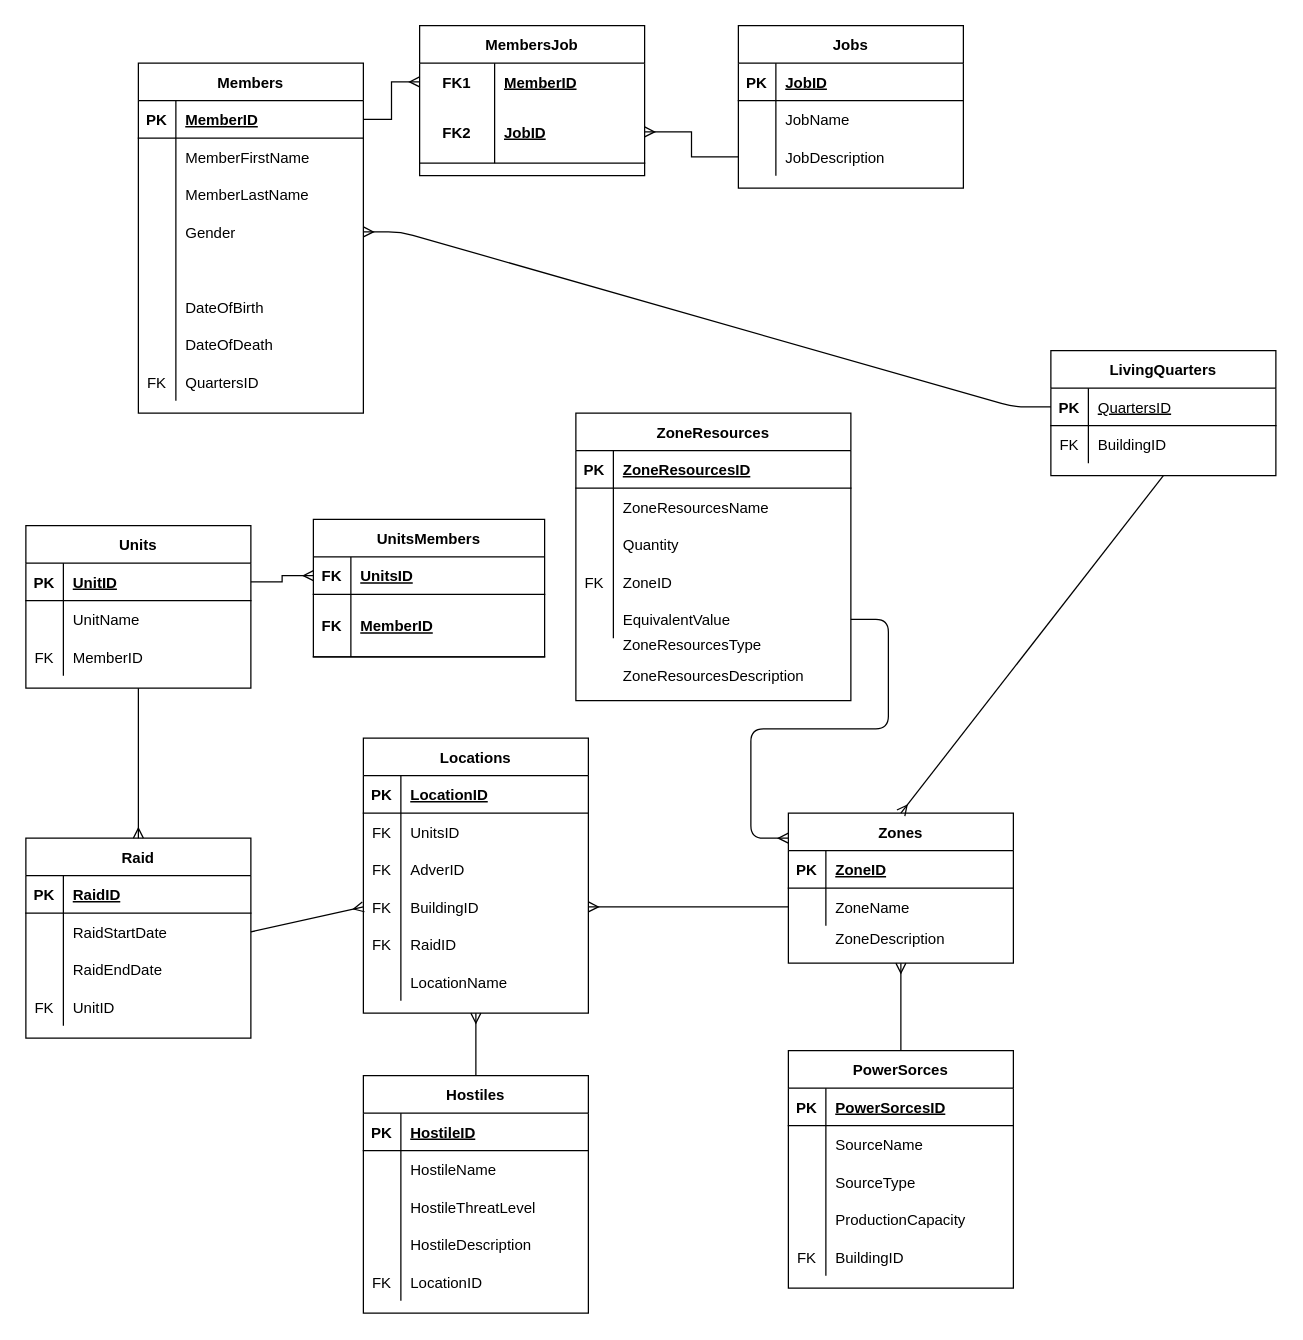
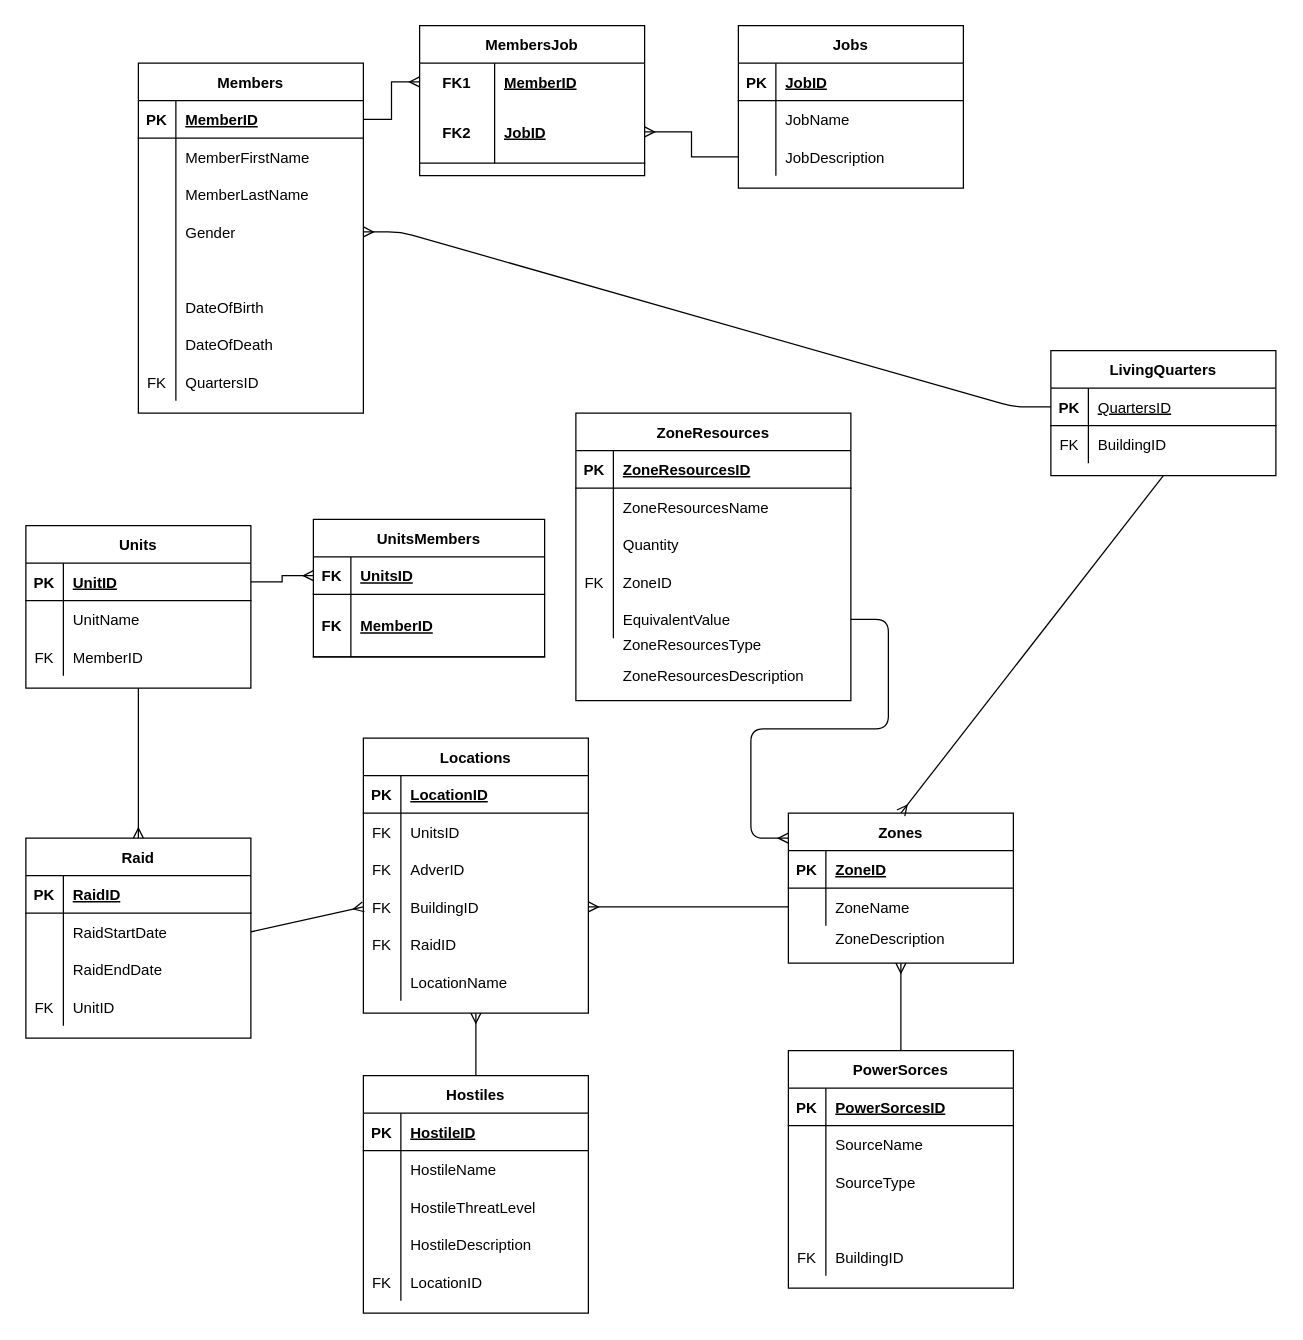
node "ProductionCapacity": removed
